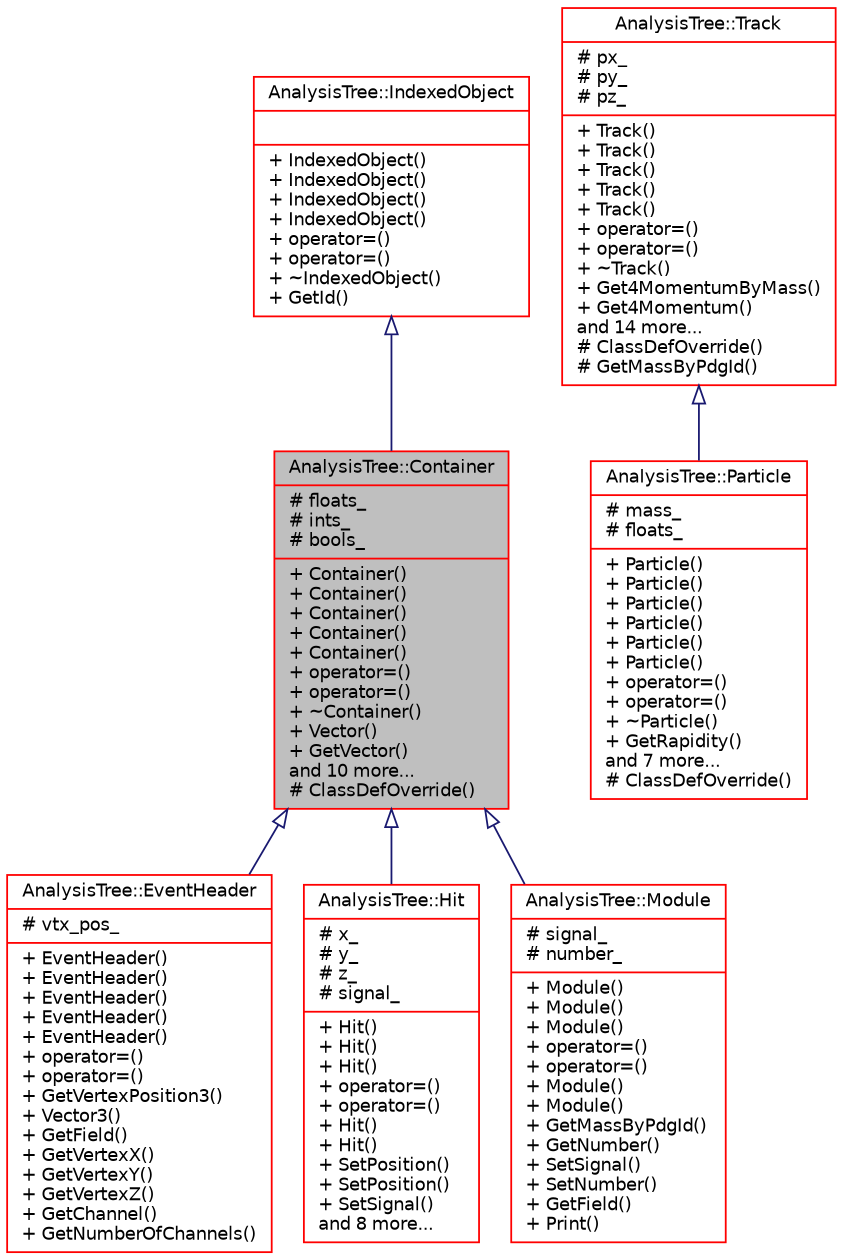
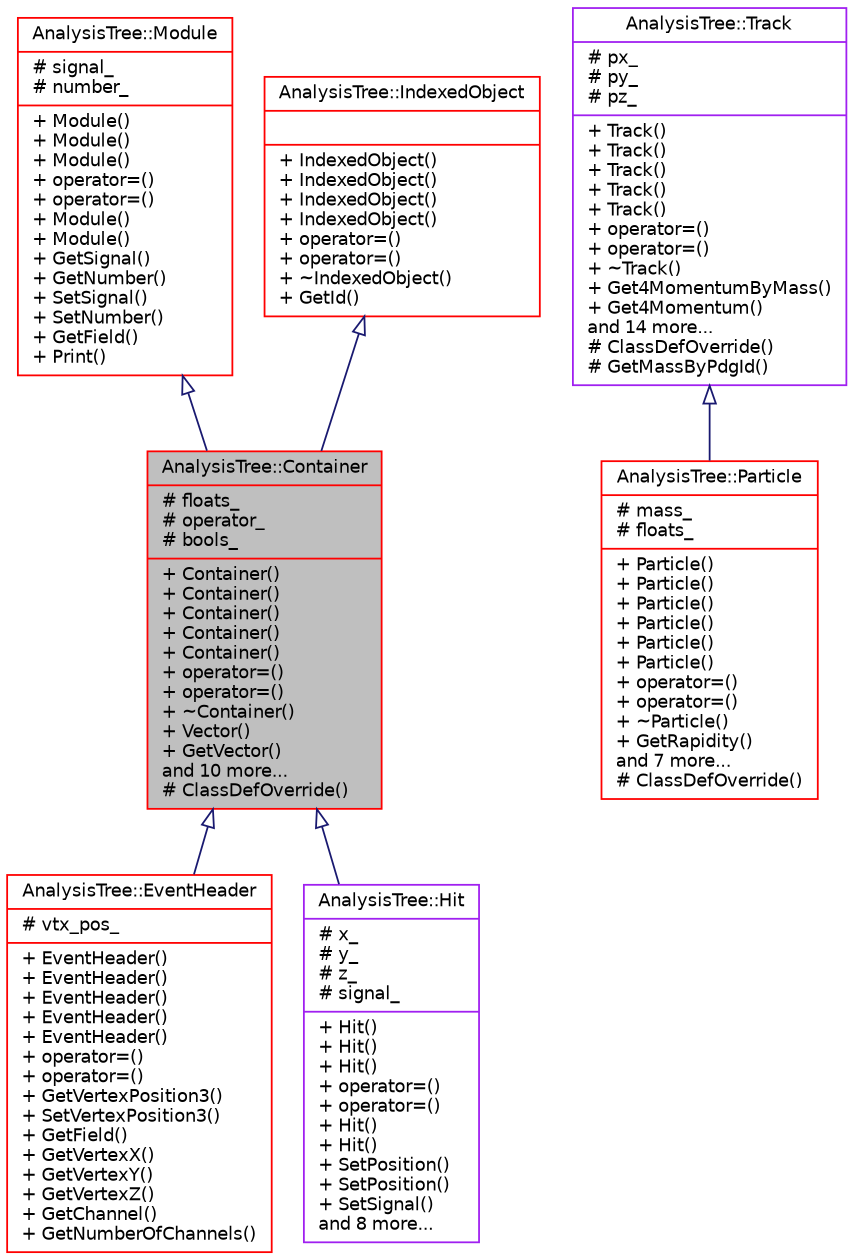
node "AnalysisTree::Track": color red -> purple
node "AnalysisTree::Container": text "# ints_" -> "# operator_"
edge "AnalysisTree::Module" -> "AnalysisTree::Container": reversed
node "AnalysisTree::Hit": color red -> purple
node "AnalysisTree::EventHeader": text "+ Vector3()" -> "+ SetVertexPosition3()"
node "AnalysisTree::Module": text "+ GetMassByPdgId()" -> "+ GetSignal()"
